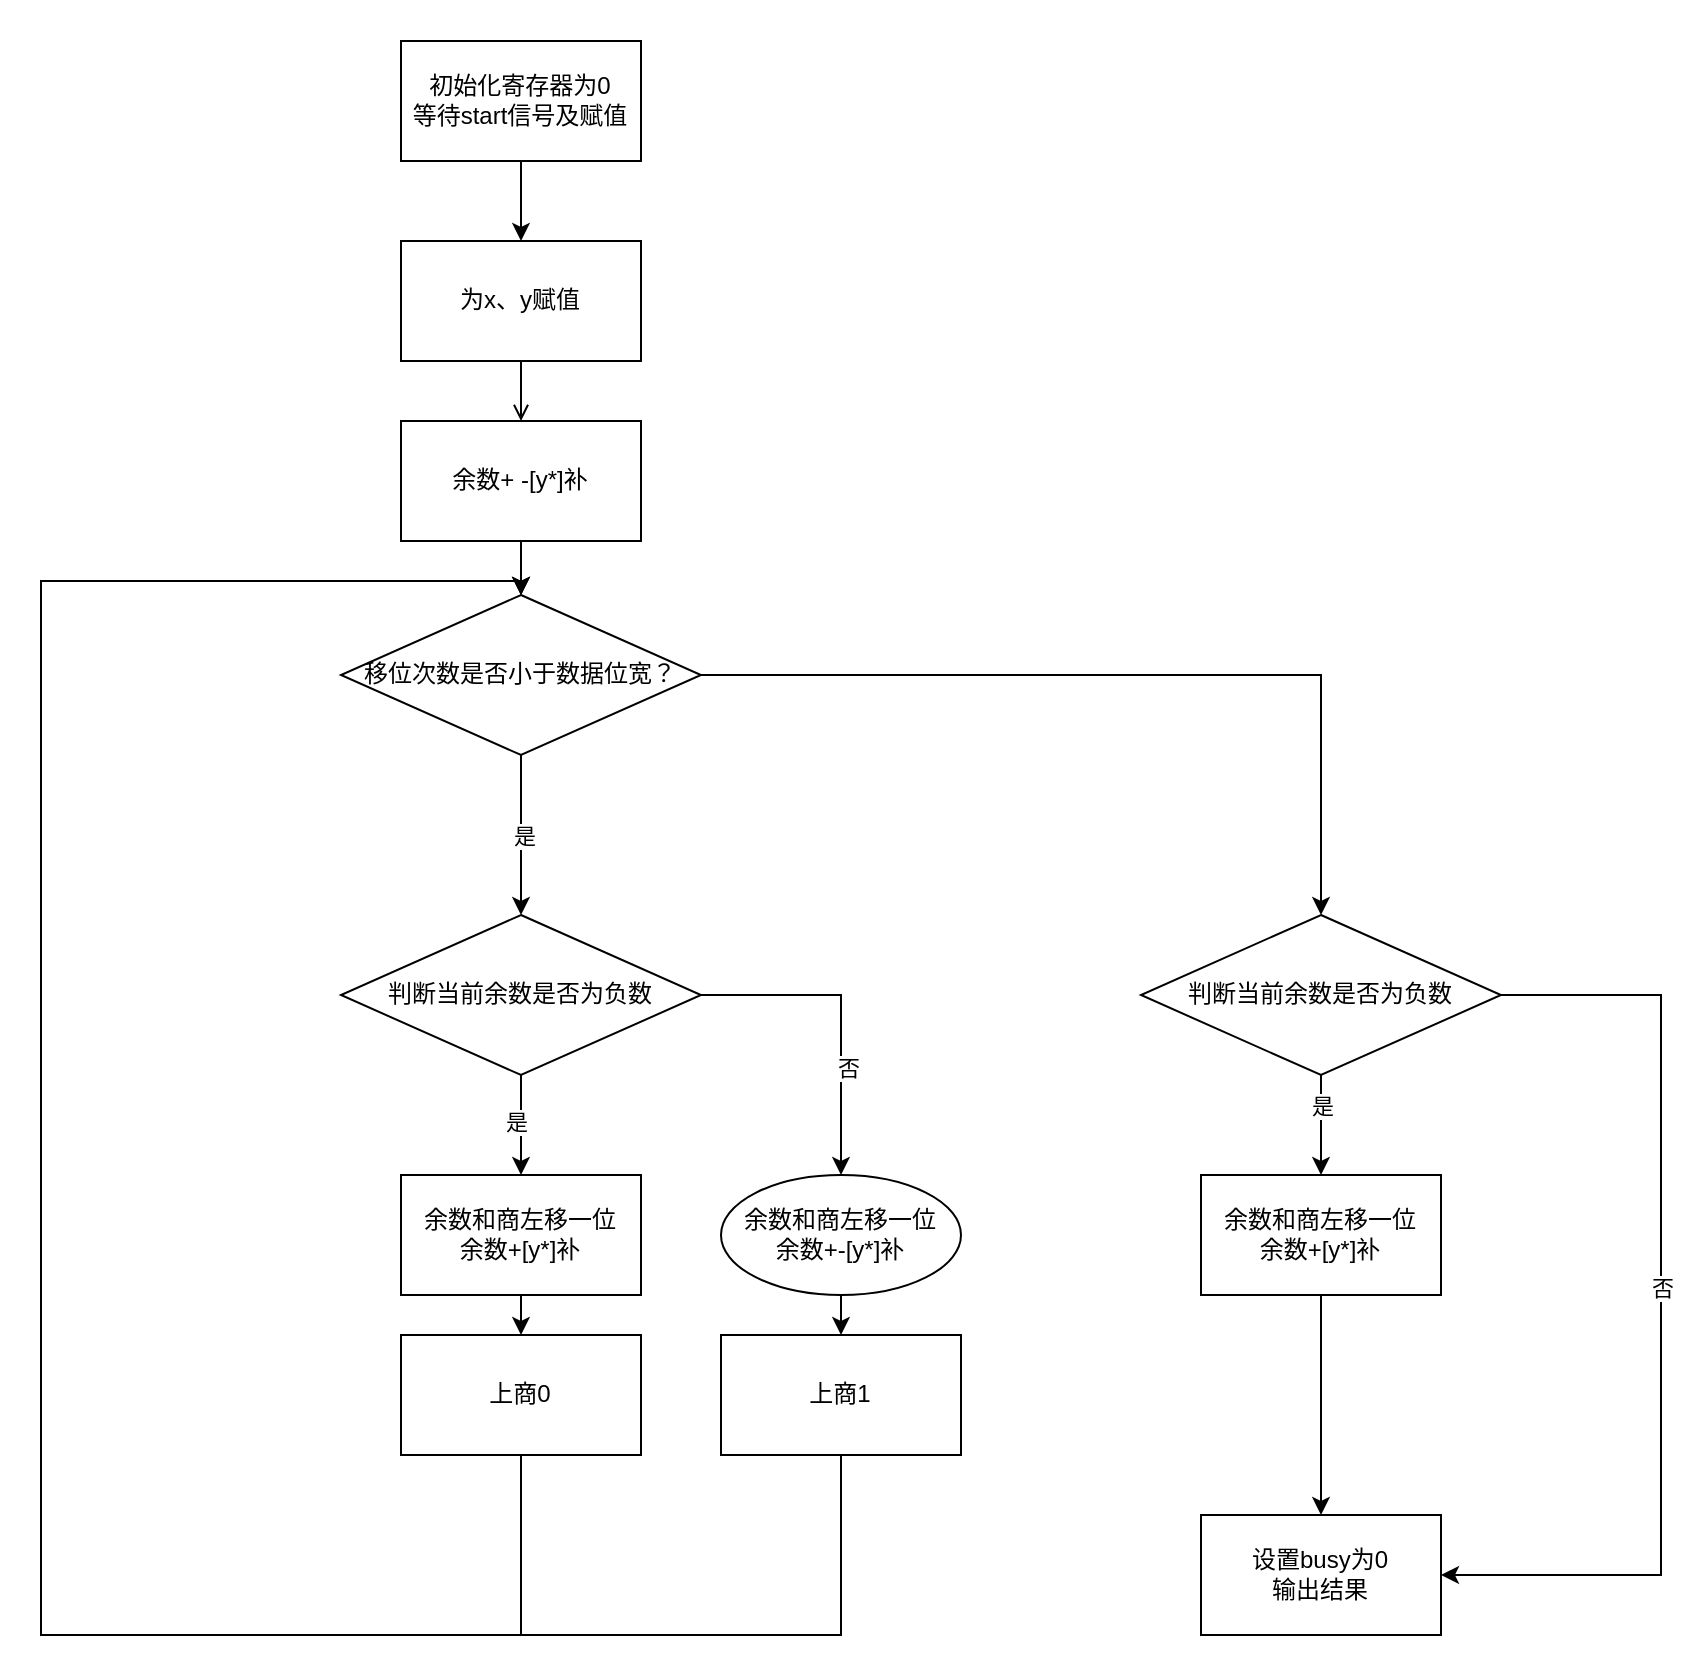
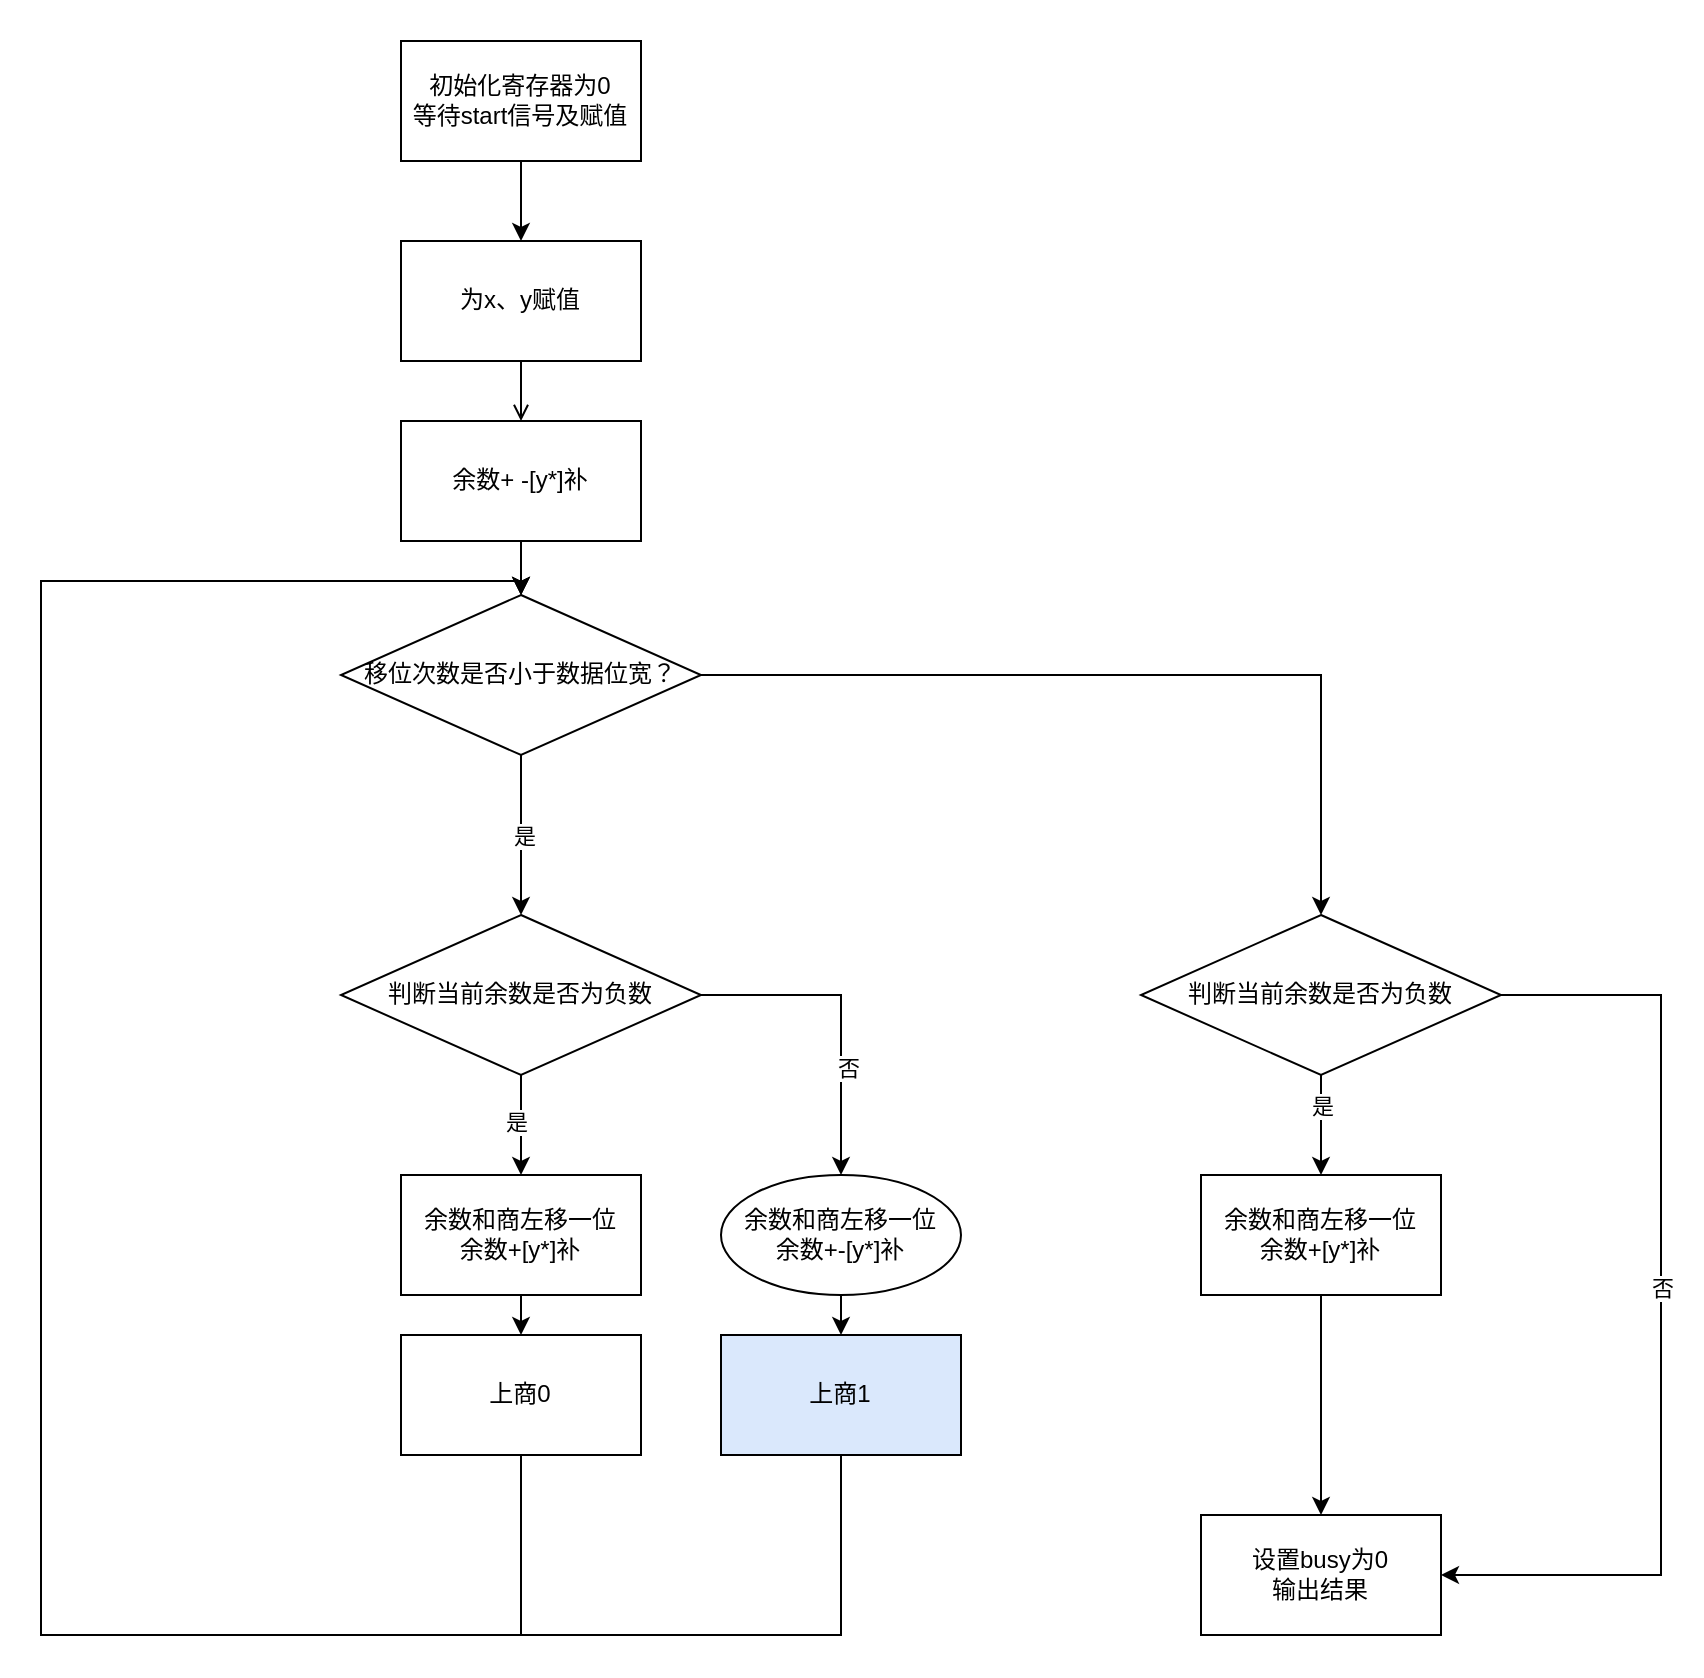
node "上商1": fillcolor #ffffff -> #dae8fc
